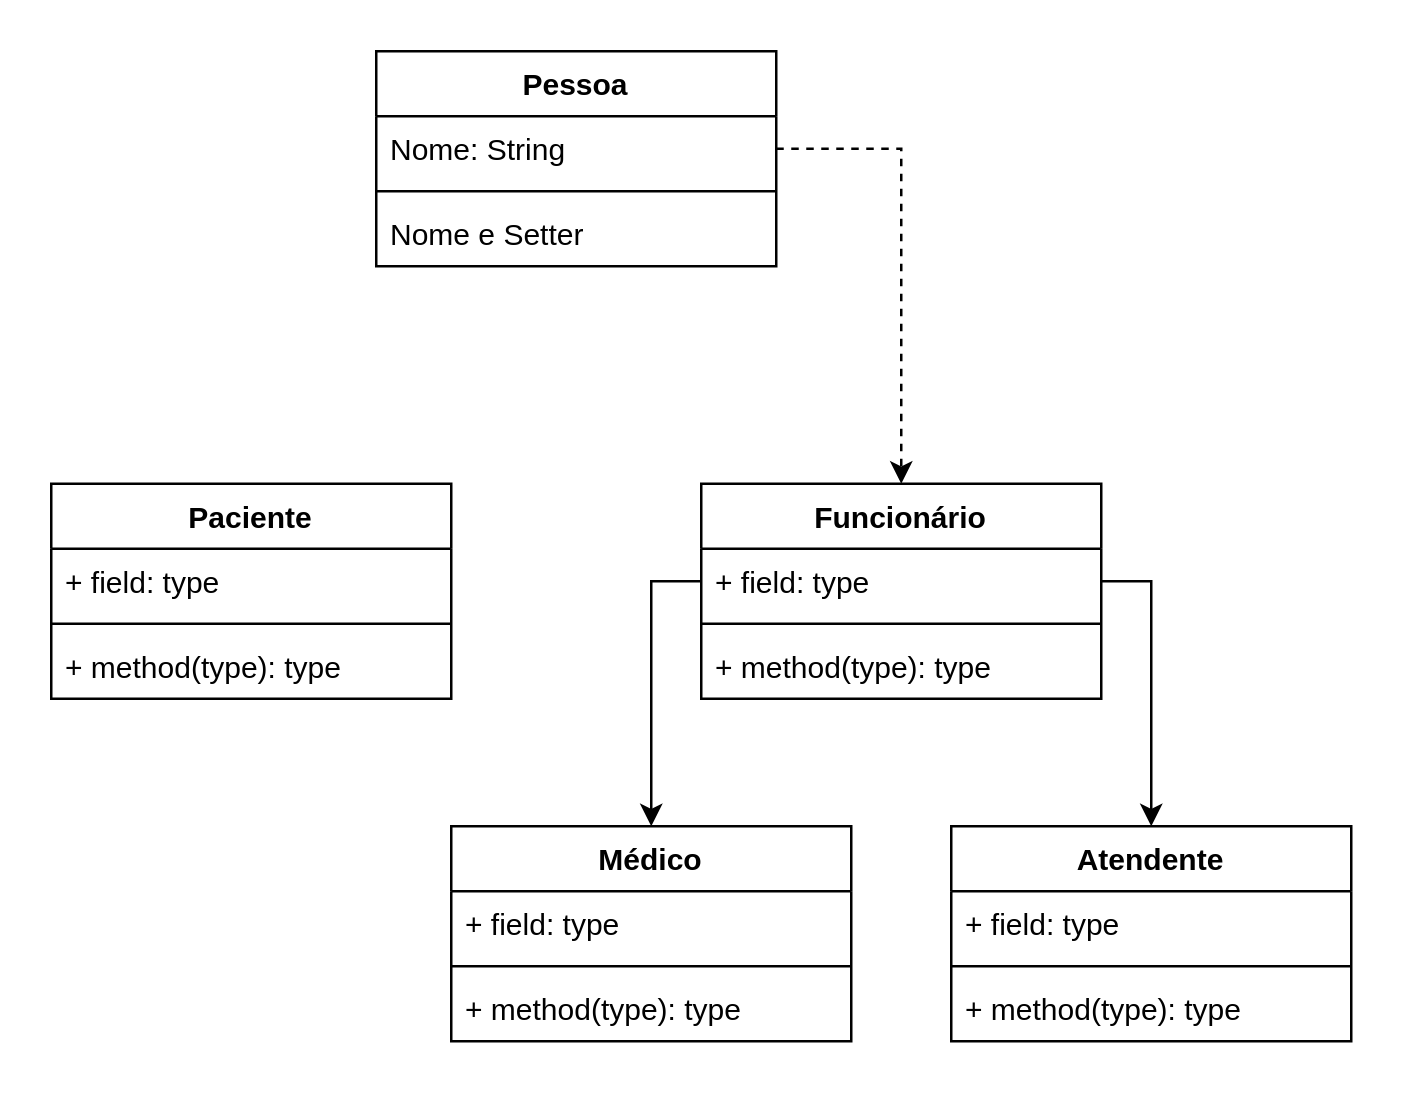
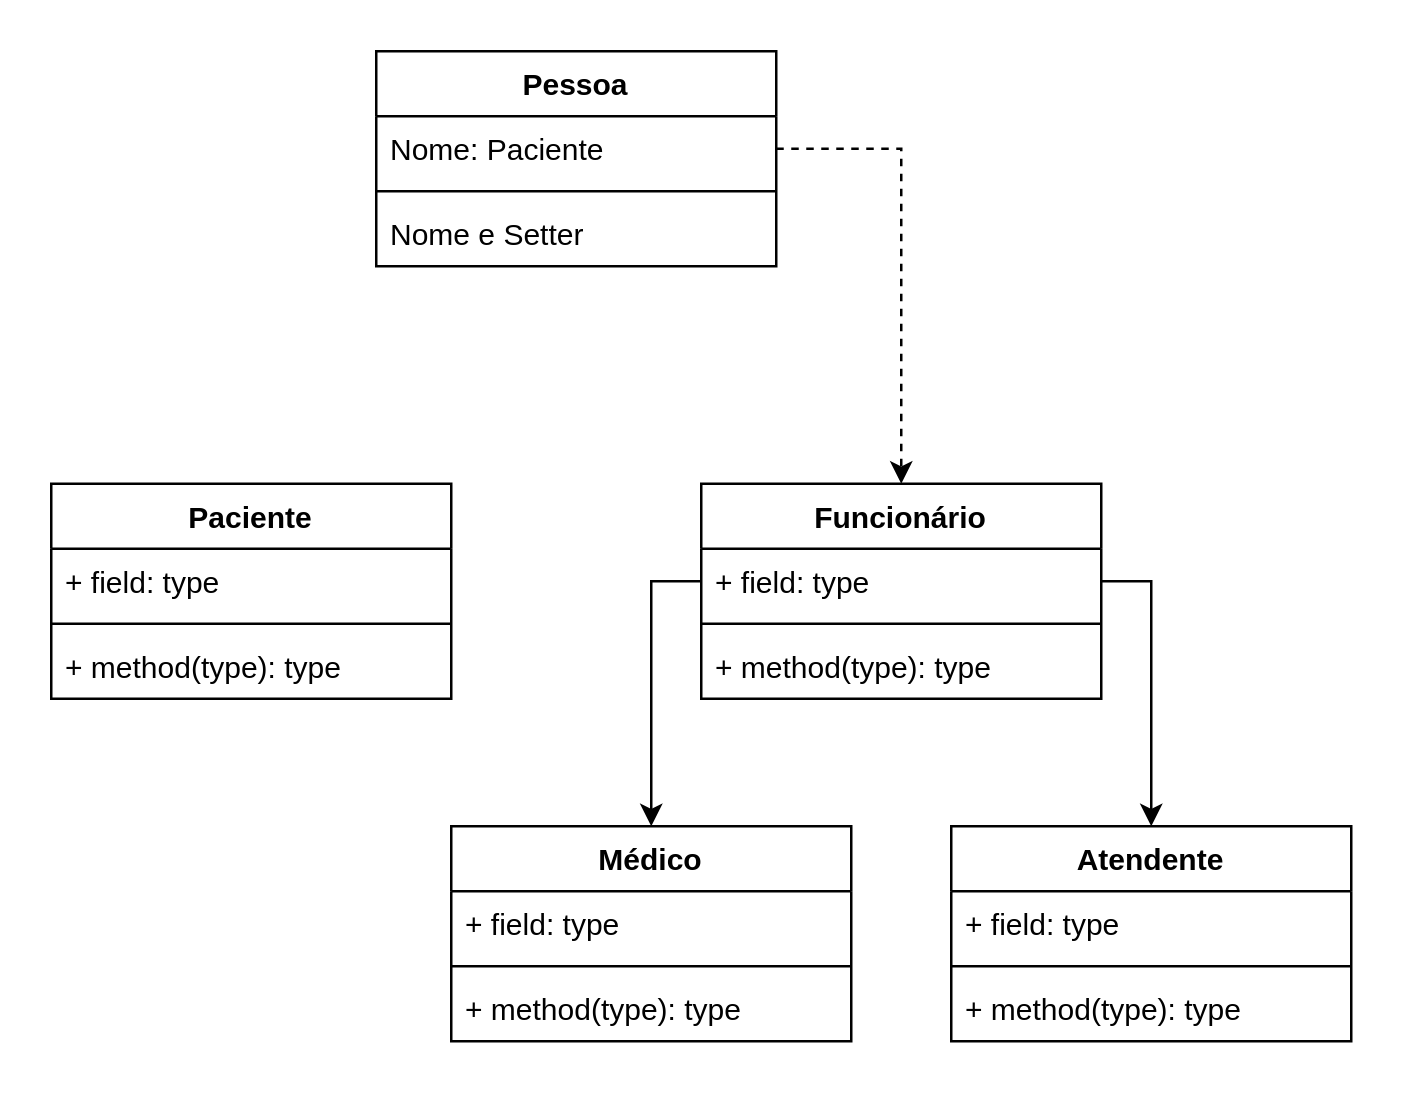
node "Nome: String": label "Nome: String" -> "Nome: Paciente"
